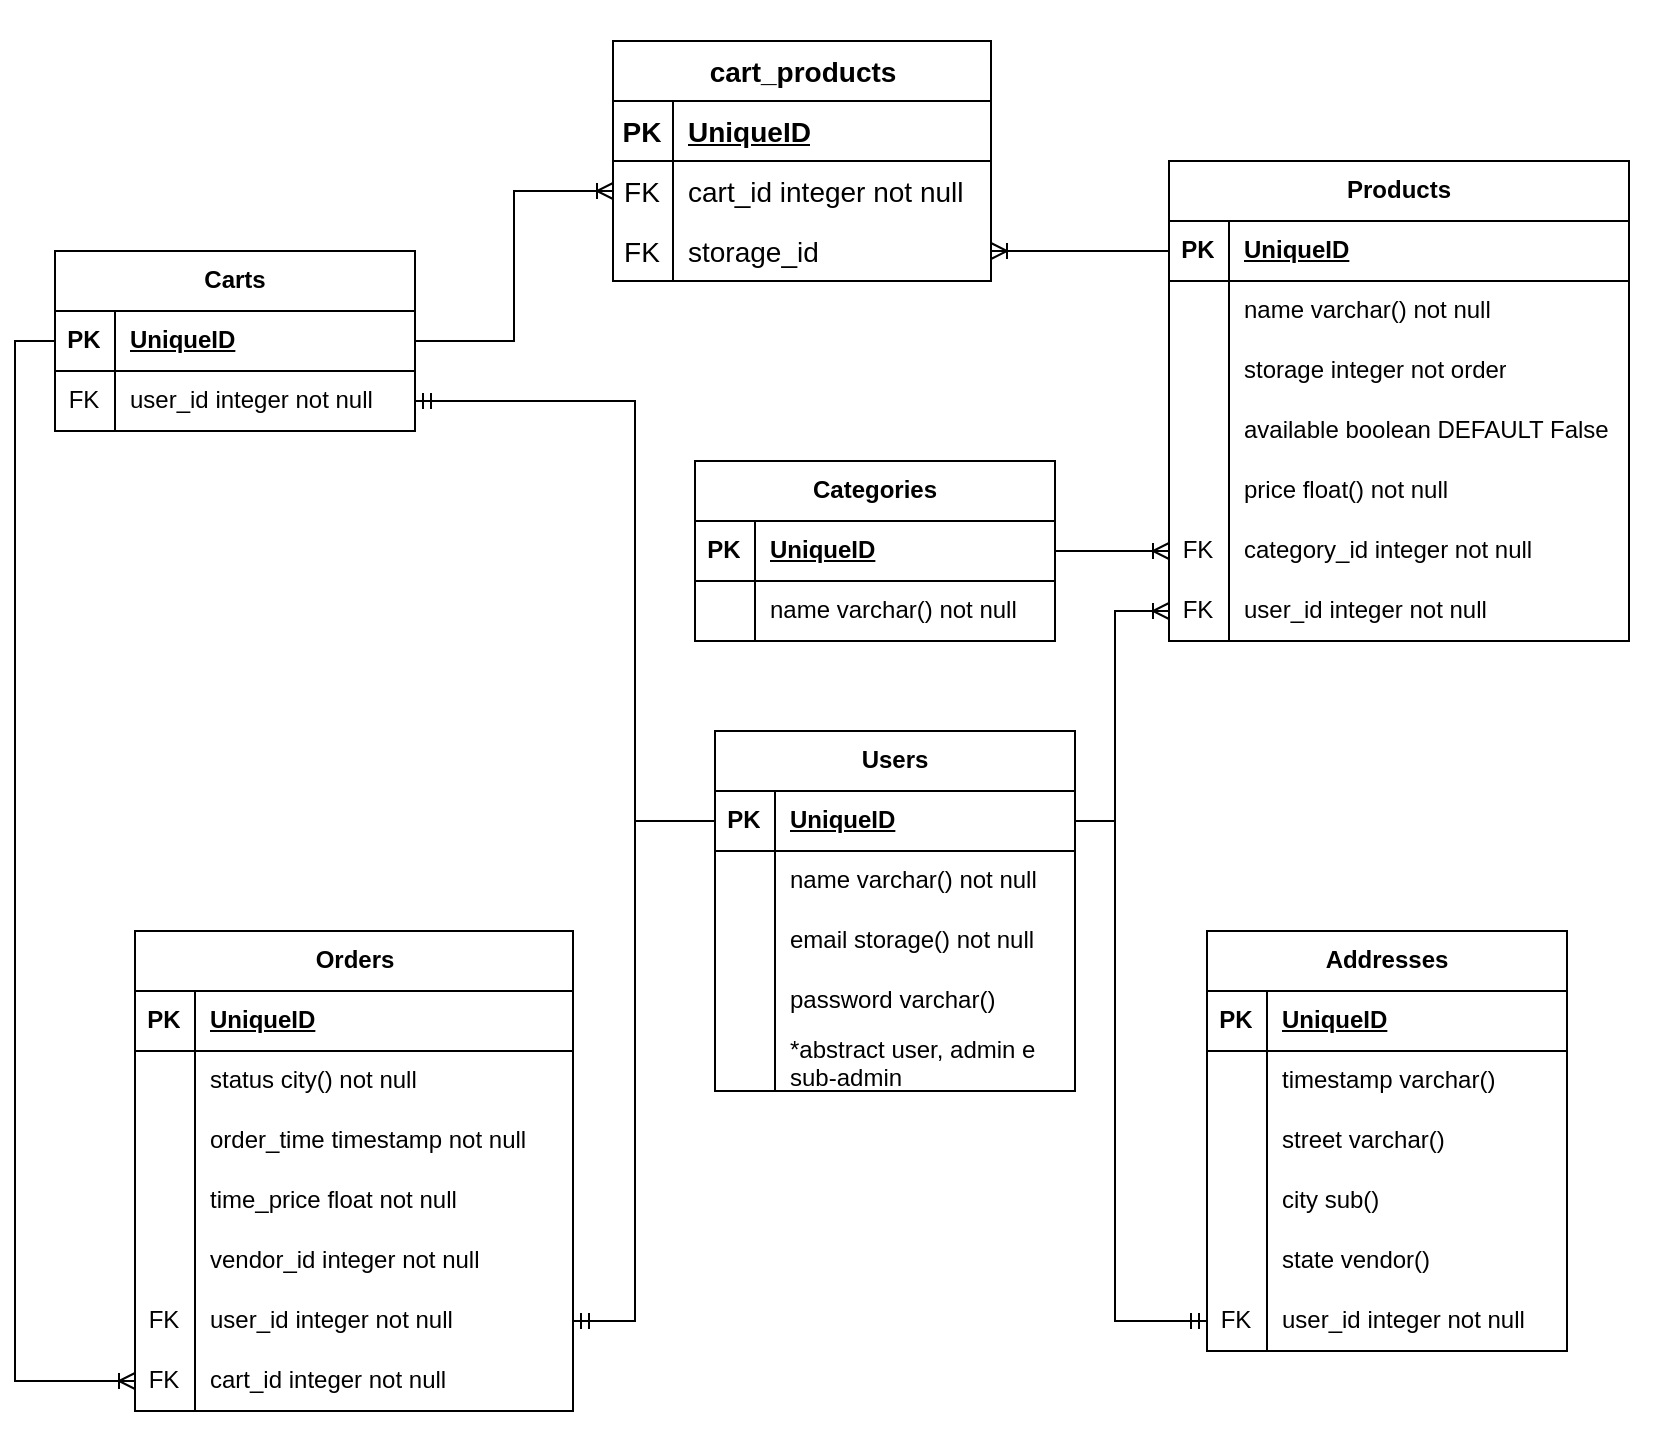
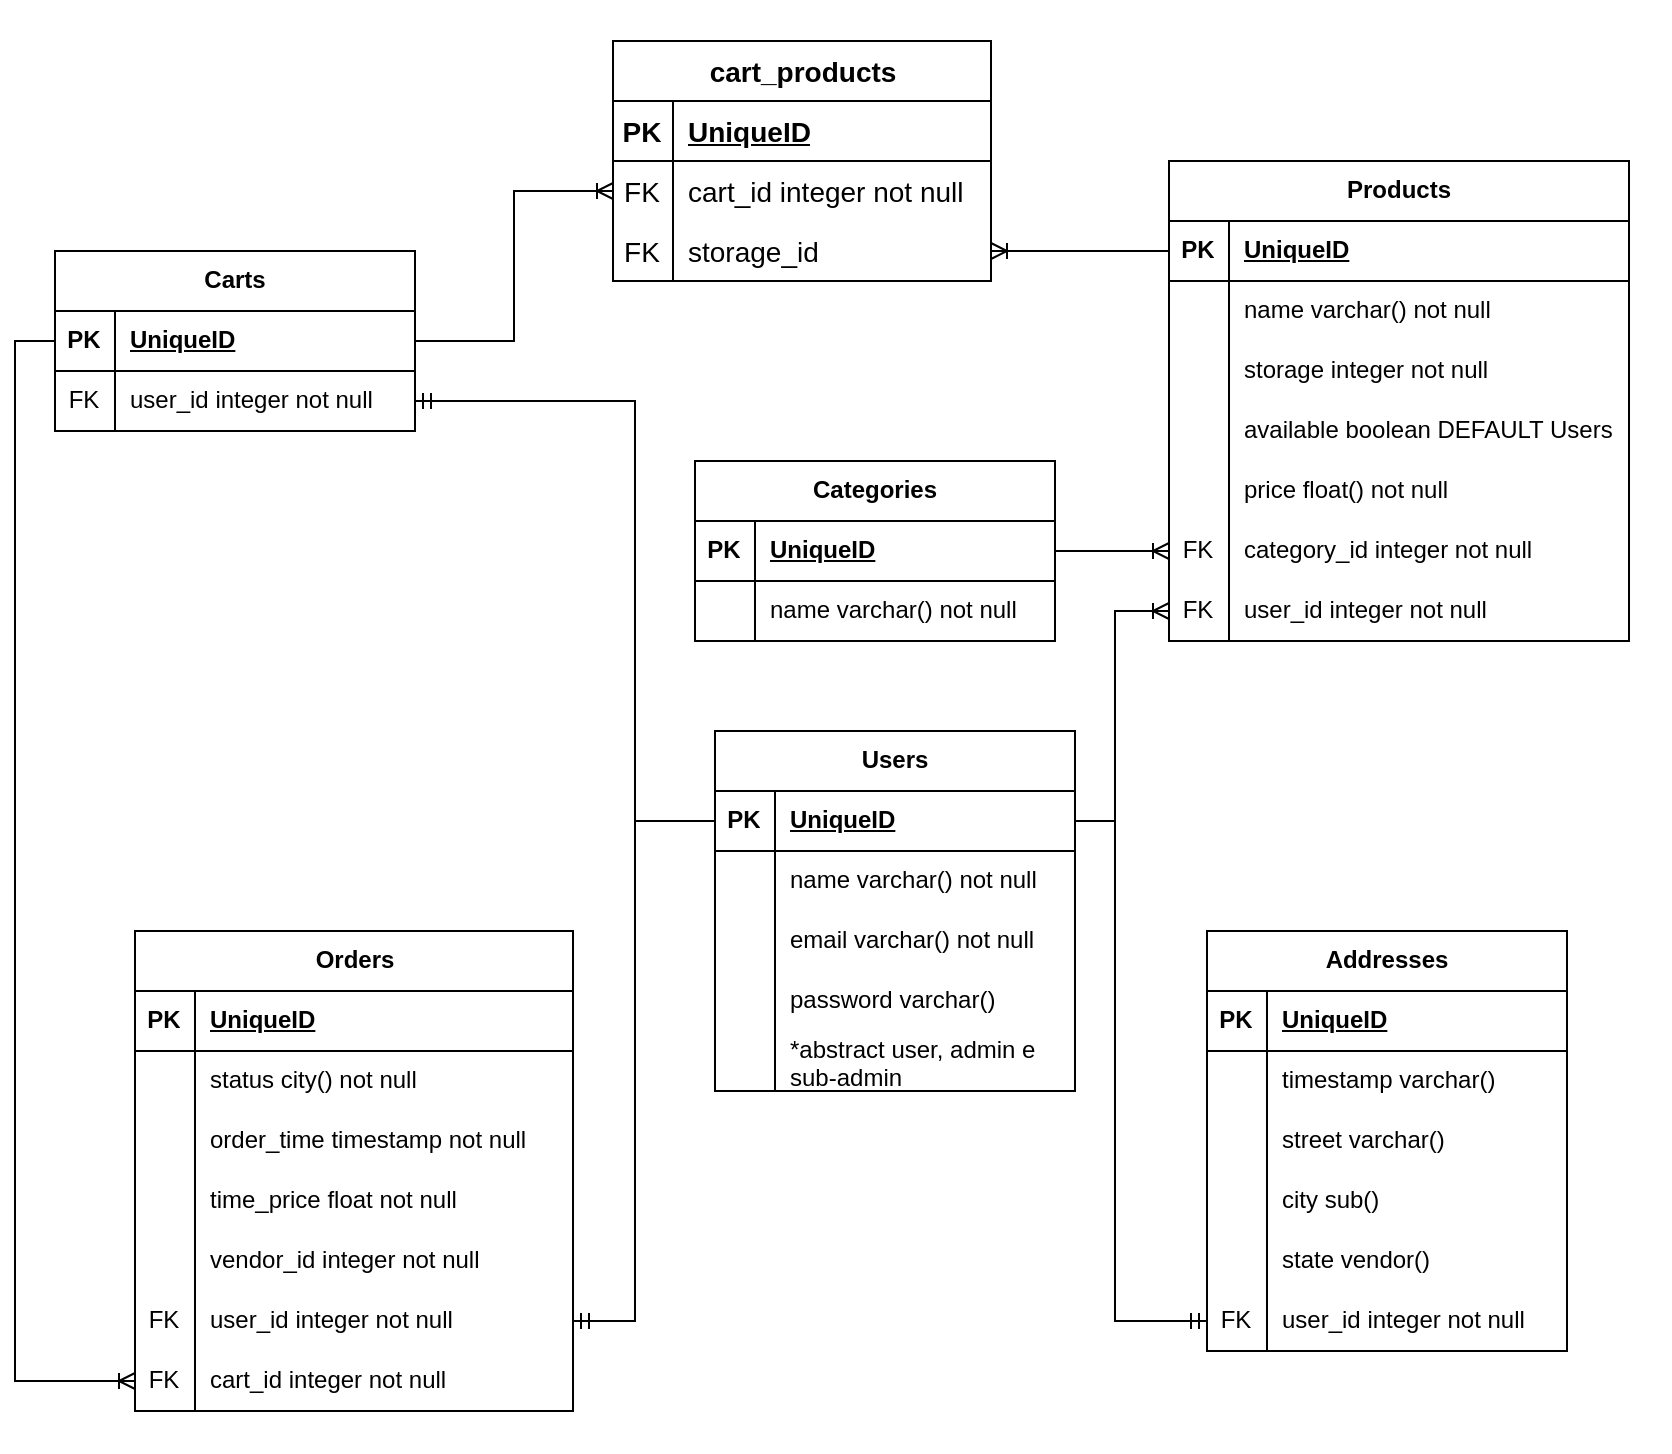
node "storage integer not order": label "storage integer not order" -> "storage integer not null"
node "available boolean DEFAULT False": label "available boolean DEFAULT False" -> "available boolean DEFAULT Users"
node "email storage() not null": label "email storage() not null" -> "email varchar() not null"
